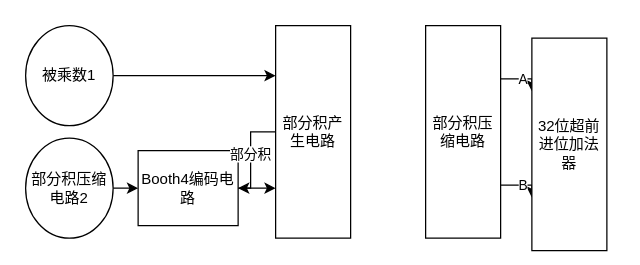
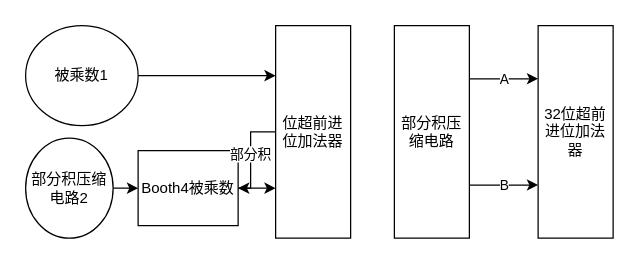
node "被乘数1": size 88x100 -> 113x100
node "部分积产生电路": label "部分积产生电路" -> "位超前进位加法器"
node "部分积压缩电路": moved (463, 132) -> (432, 132)
node "32位超前进位加法器": moved (569, 144) -> (576, 132)
node "Booth4编码电路": label "Booth4编码电路" -> "Booth4被乘数"
